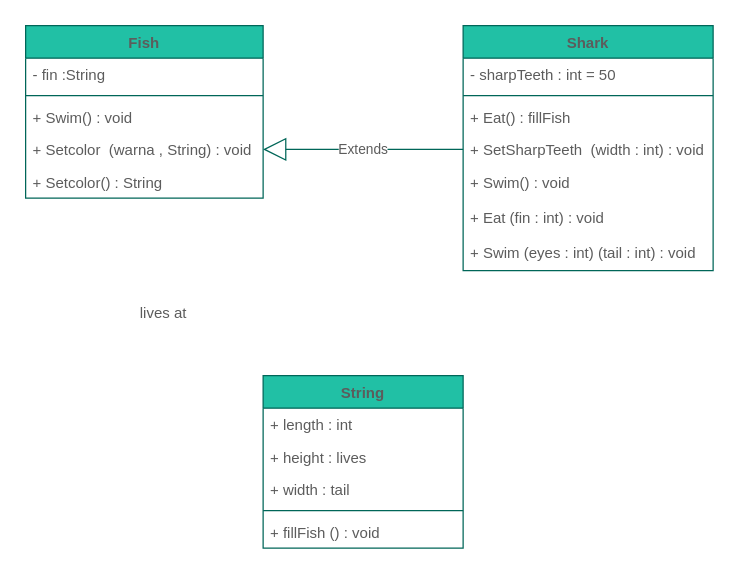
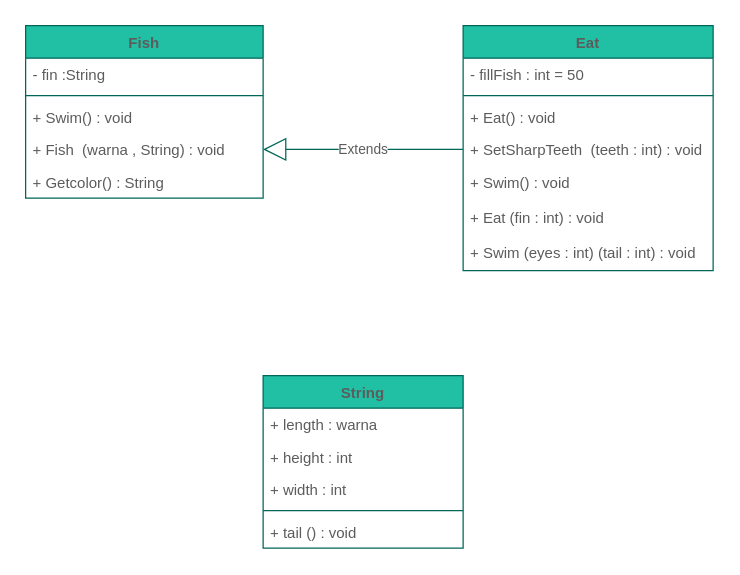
node "Shark": label "Shark" -> "Eat"
node "- sharpTeeth : int = 50": label "- sharpTeeth : int = 50" -> "- fillFish : int = 50"
node "+ Eat() : fillFish": label "+ Eat() : fillFish" -> "+ Eat() : void"
node "+ Setcolor (warna , String) : void": label "+ Setcolor (warna , String) : void" -> "+ Fish (warna , String) : void"
node "+ SetSharpTeeth (width : int) : void": label "+ SetSharpTeeth (width : int) : void" -> "+ SetSharpTeeth (teeth : int) : void"
node "+ Setcolor() : String": label "+ Setcolor() : String" -> "+ Getcolor() : String"
node "lives at": removed
node "+ length : int": label "+ length : int" -> "+ length : warna"
node "+ height : lives": label "+ height : lives" -> "+ height : int"
node "+ width : tail": label "+ width : tail" -> "+ width : int"
node "+ fillFish () : void": label "+ fillFish () : void" -> "+ tail () : void"
